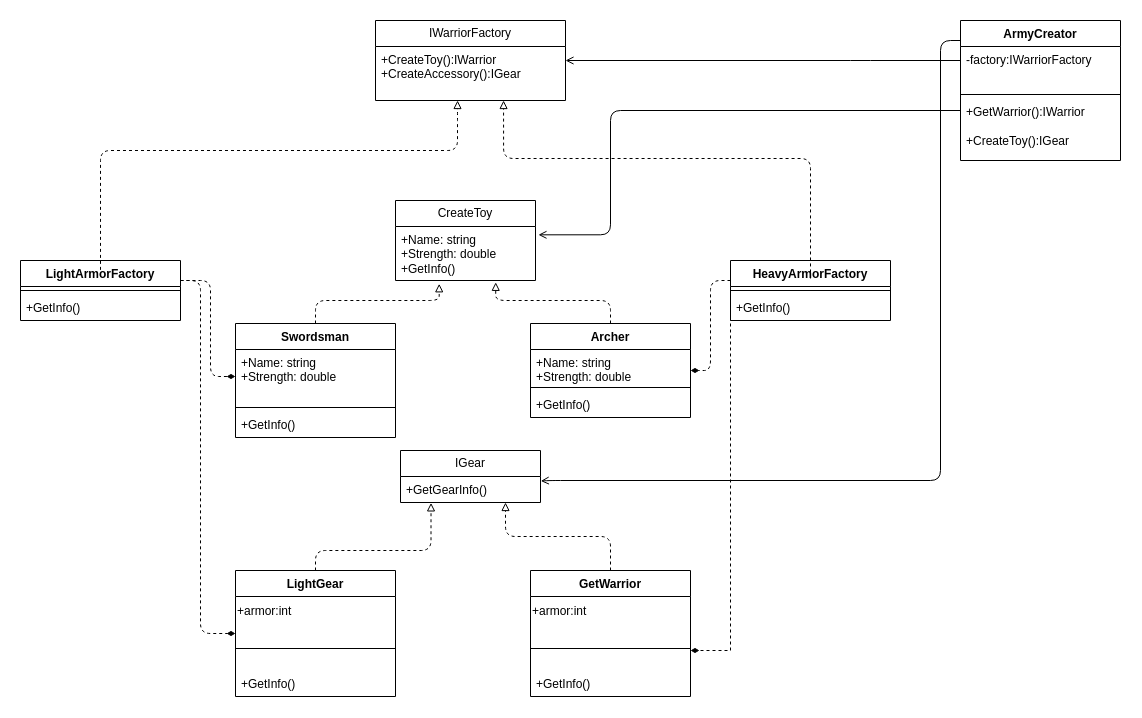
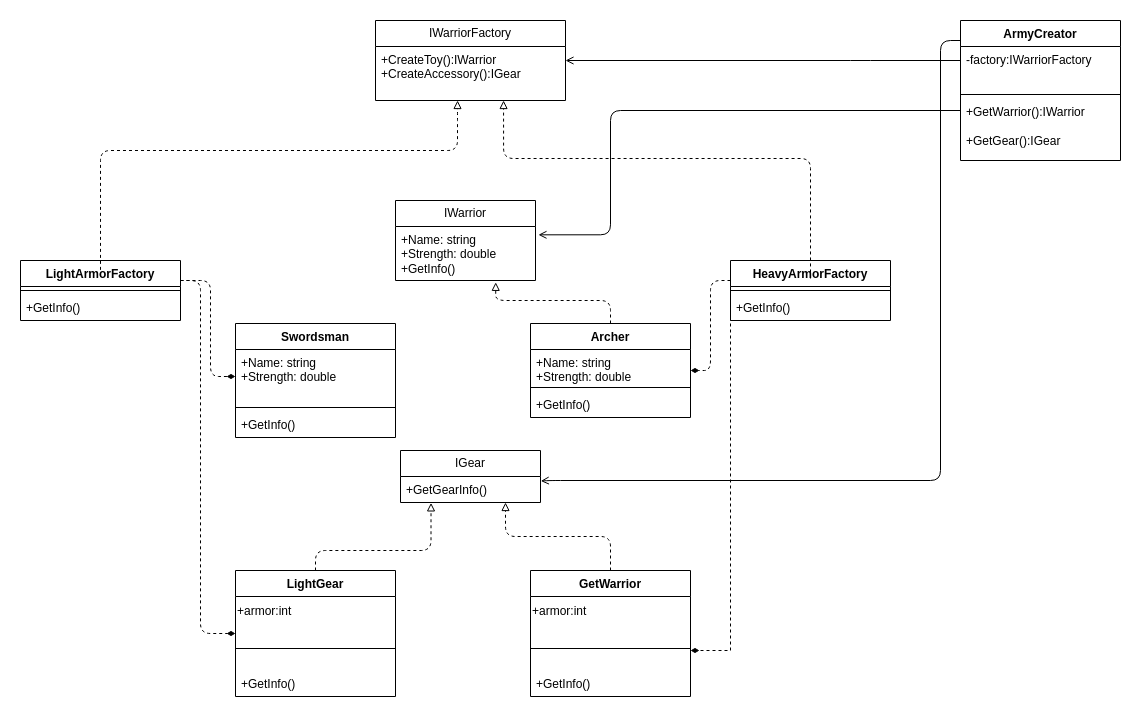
node "+GetWarrior():IWarrior +CreateToy():IGear": label "+GetWarrior():IWarrior +CreateToy():IGear" -> "+GetWarrior():IWarrior +GetGear():IGear"
node "CreateToy": label "CreateToy" -> "IWarrior"
edge "Swordsman" -> "+Name: string +Strength: double +GetInfo()": removed
